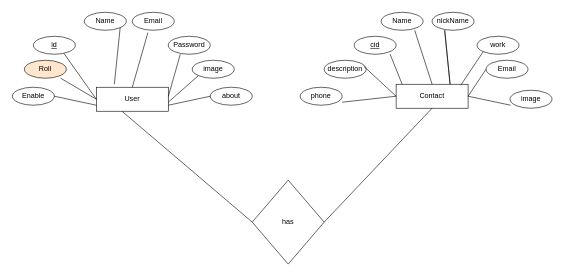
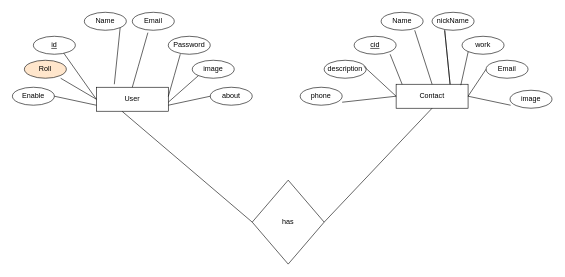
node "work": moved (498, 45) -> (483, 45)
